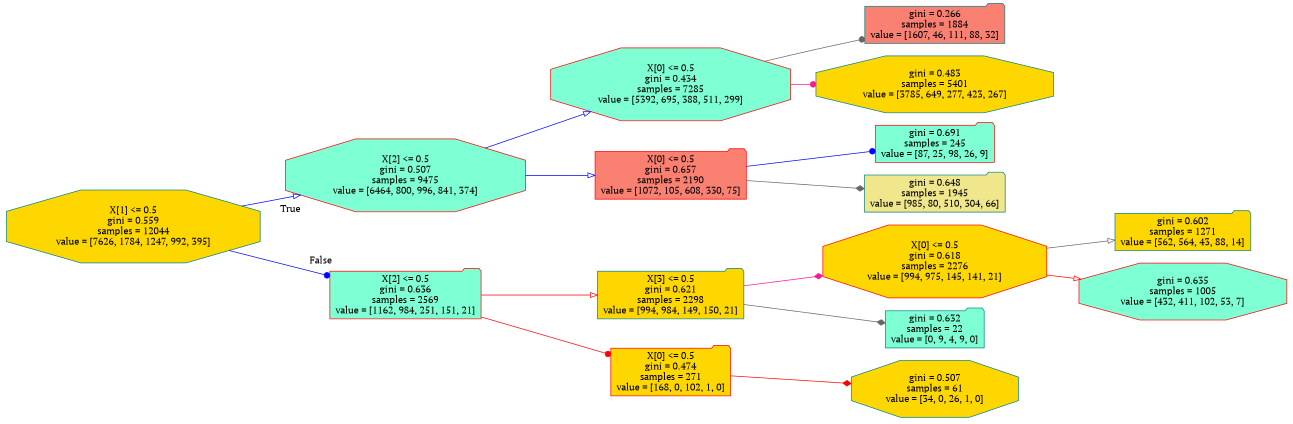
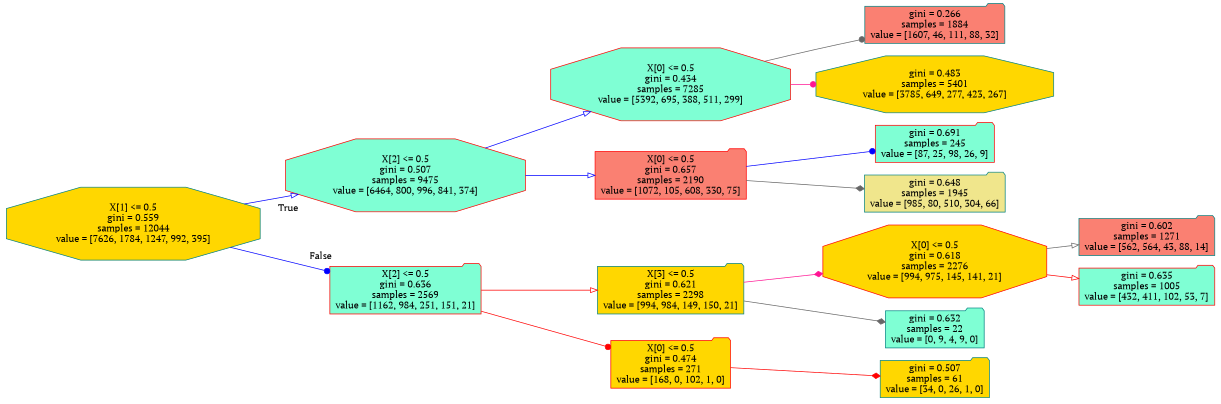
node "gini = 0.602 samples = 1271 value = [562, 564, 43, 88, 14]": fillcolor gold -> salmon
node "gini = 0.635 samples = 1005 value = [432, 411, 102, 53, 7]": shape octagon -> folder
node "gini = 0.507 samples = 61 value = [34, 0, 26, 1, 0]": shape octagon -> folder
